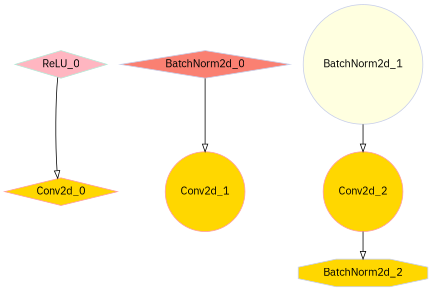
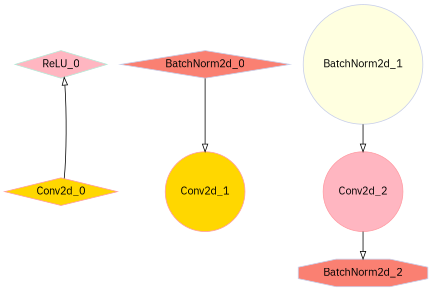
edge "ReLU_0" -> "Conv2d_0": reversed
node "Conv2d_2": fillcolor gold -> lightpink
node "BatchNorm2d_2": fillcolor gold -> salmon
